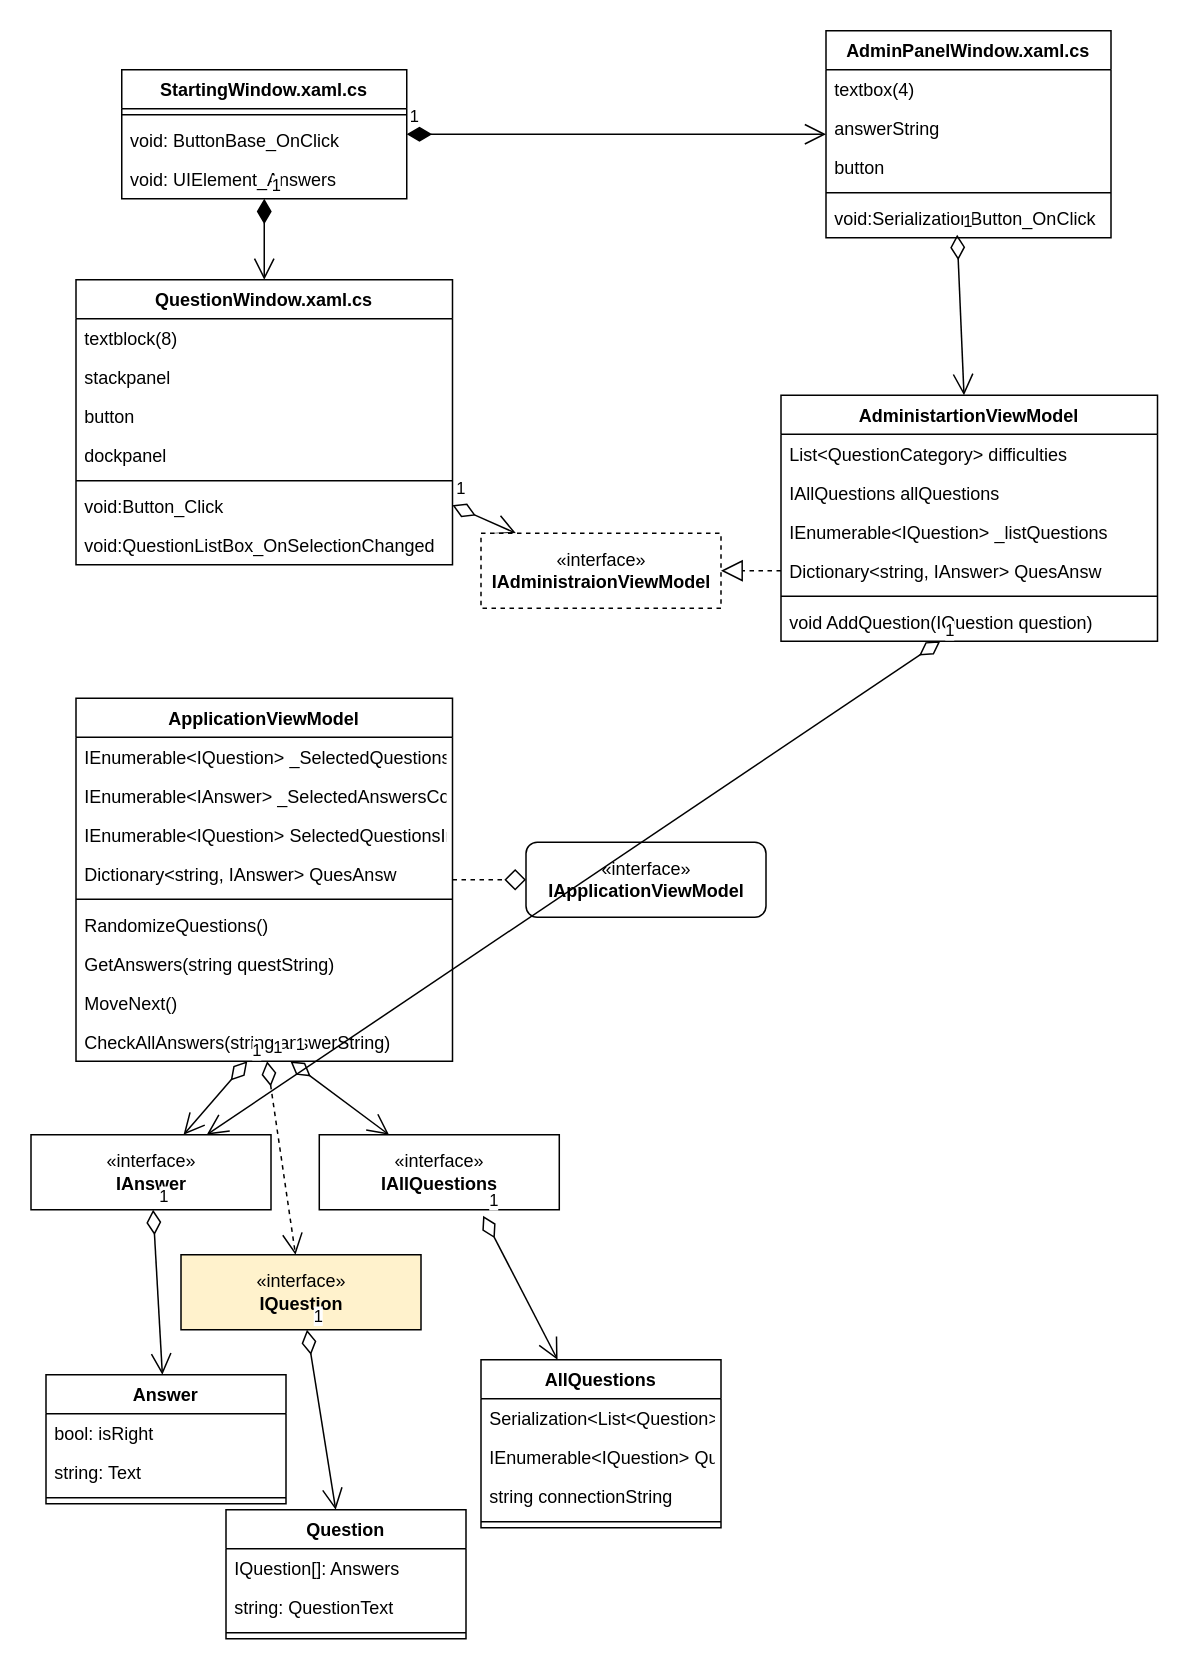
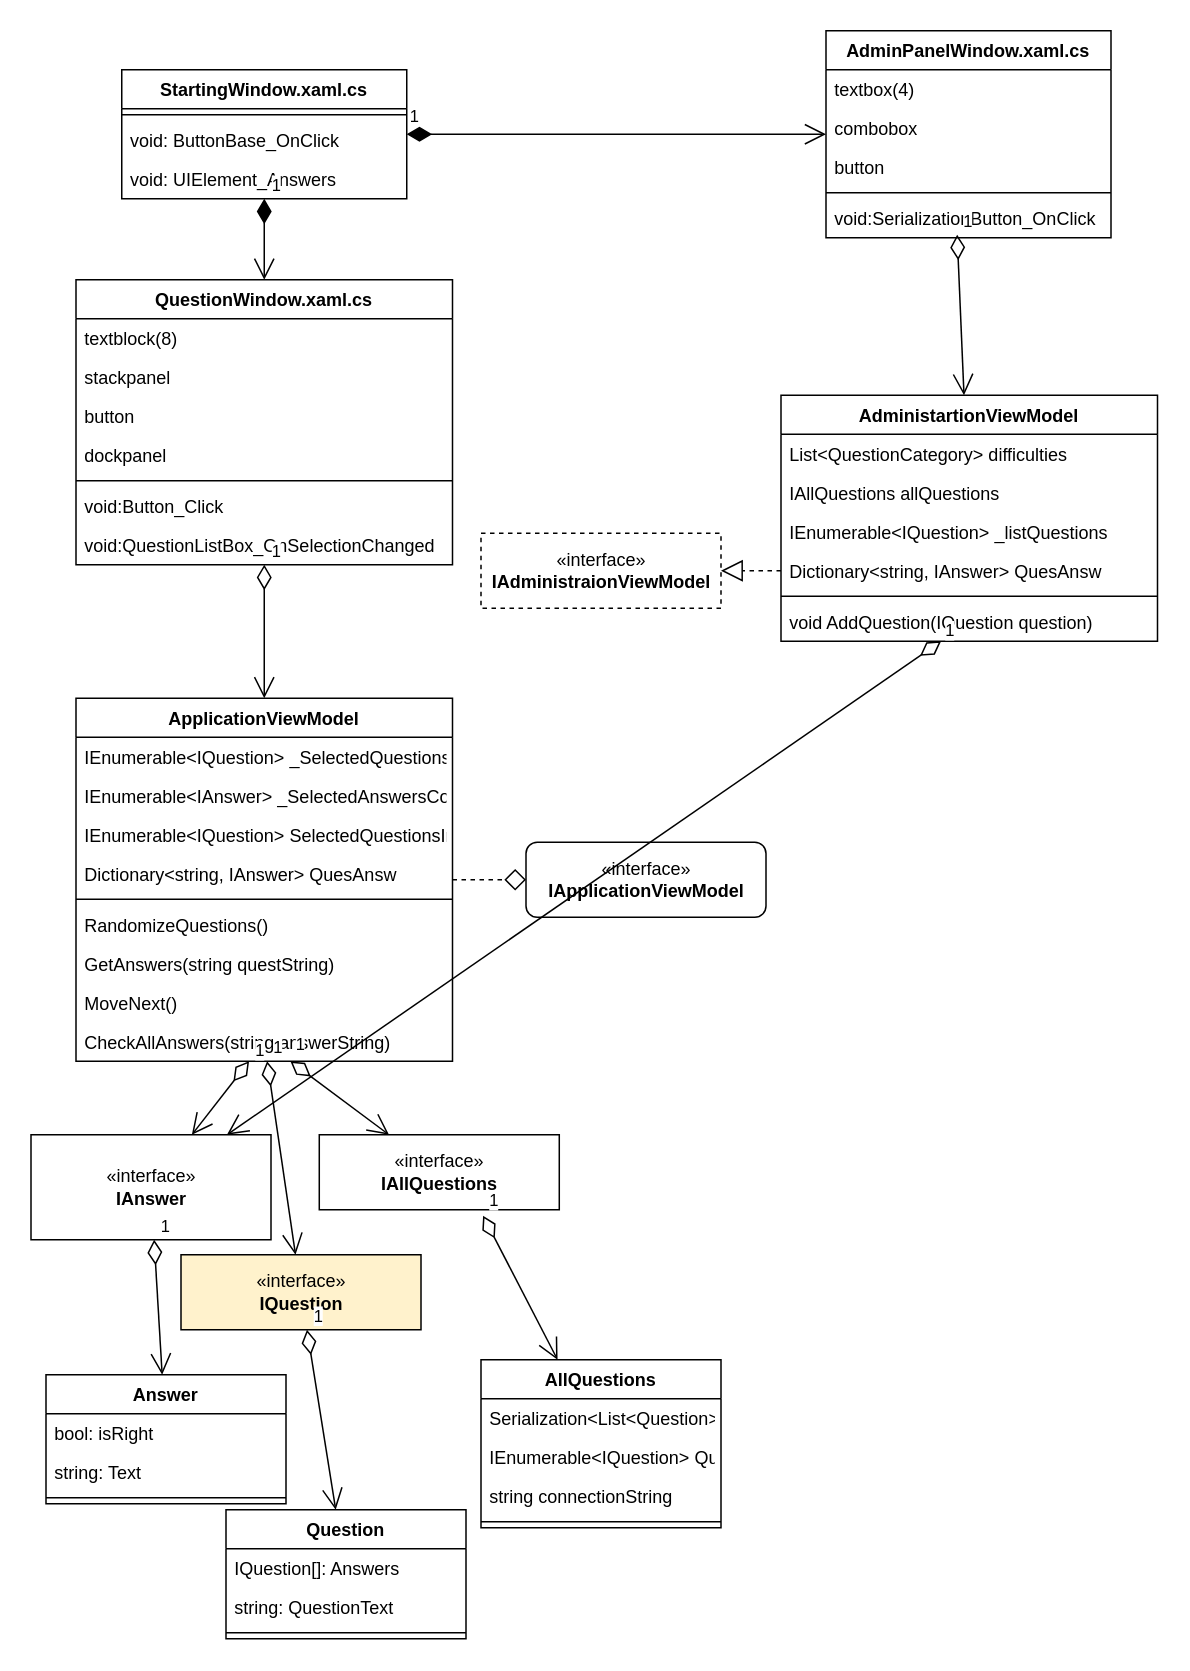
node "answerString": label "answerString" -> "combobox"
edge "QuestionWindow.xaml.cs" -- "«interface» IAdministraionViewModel": now "QuestionWindow.xaml.cs" -- "ApplicationViewModel"
edge "CheckAllAnswers(string answerString)" -- "«interface» IQuestion": style dashed -> solid
node "«interface» IAnswer": size 240x75 -> 240x105
